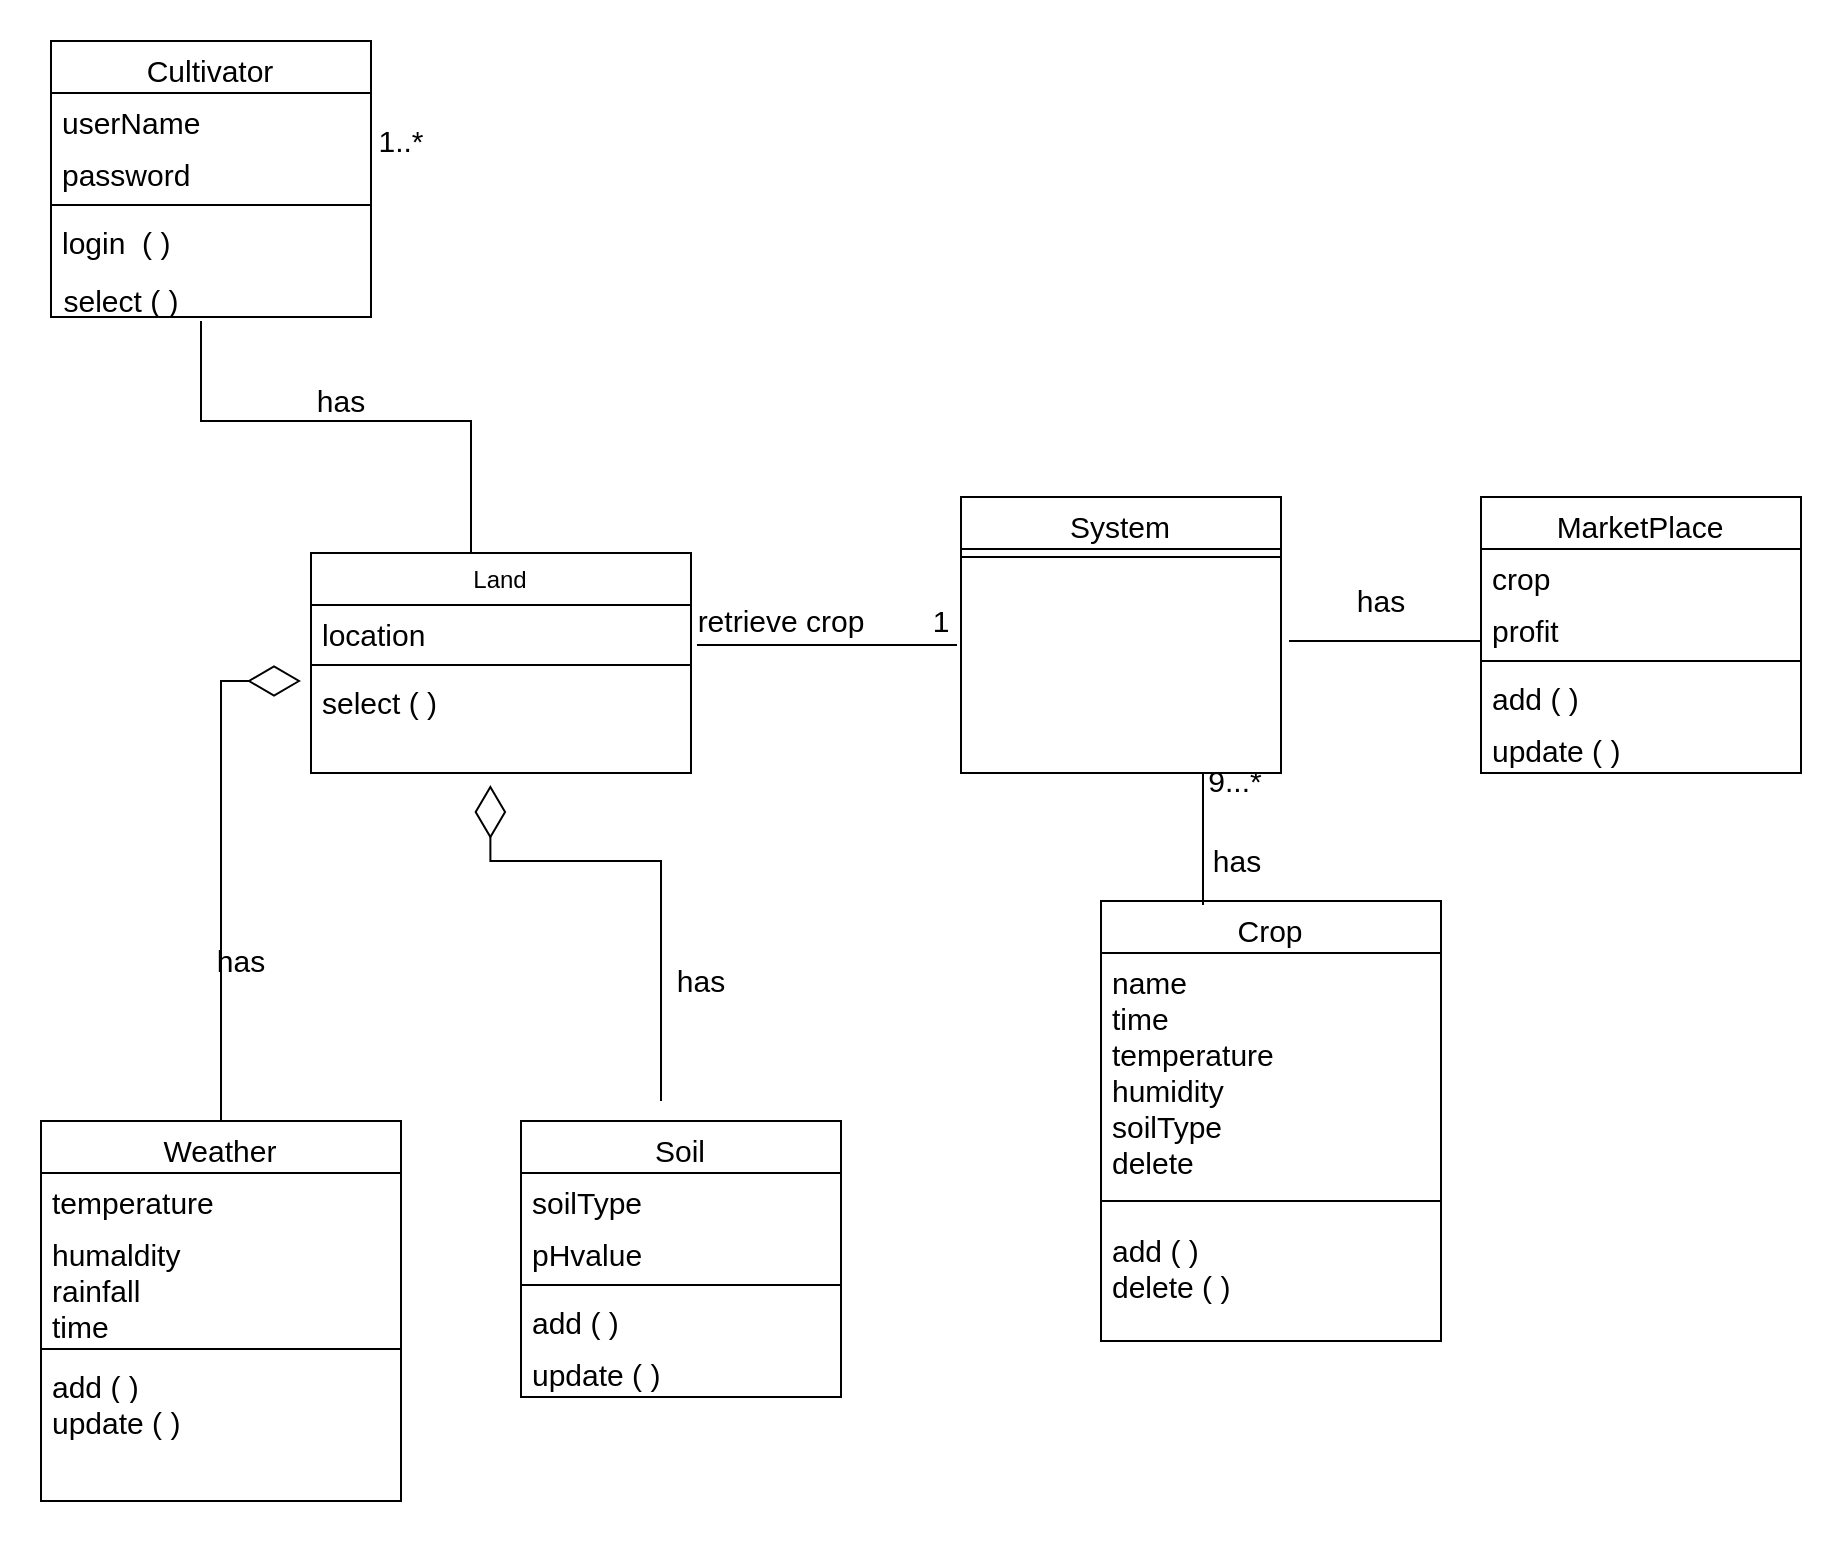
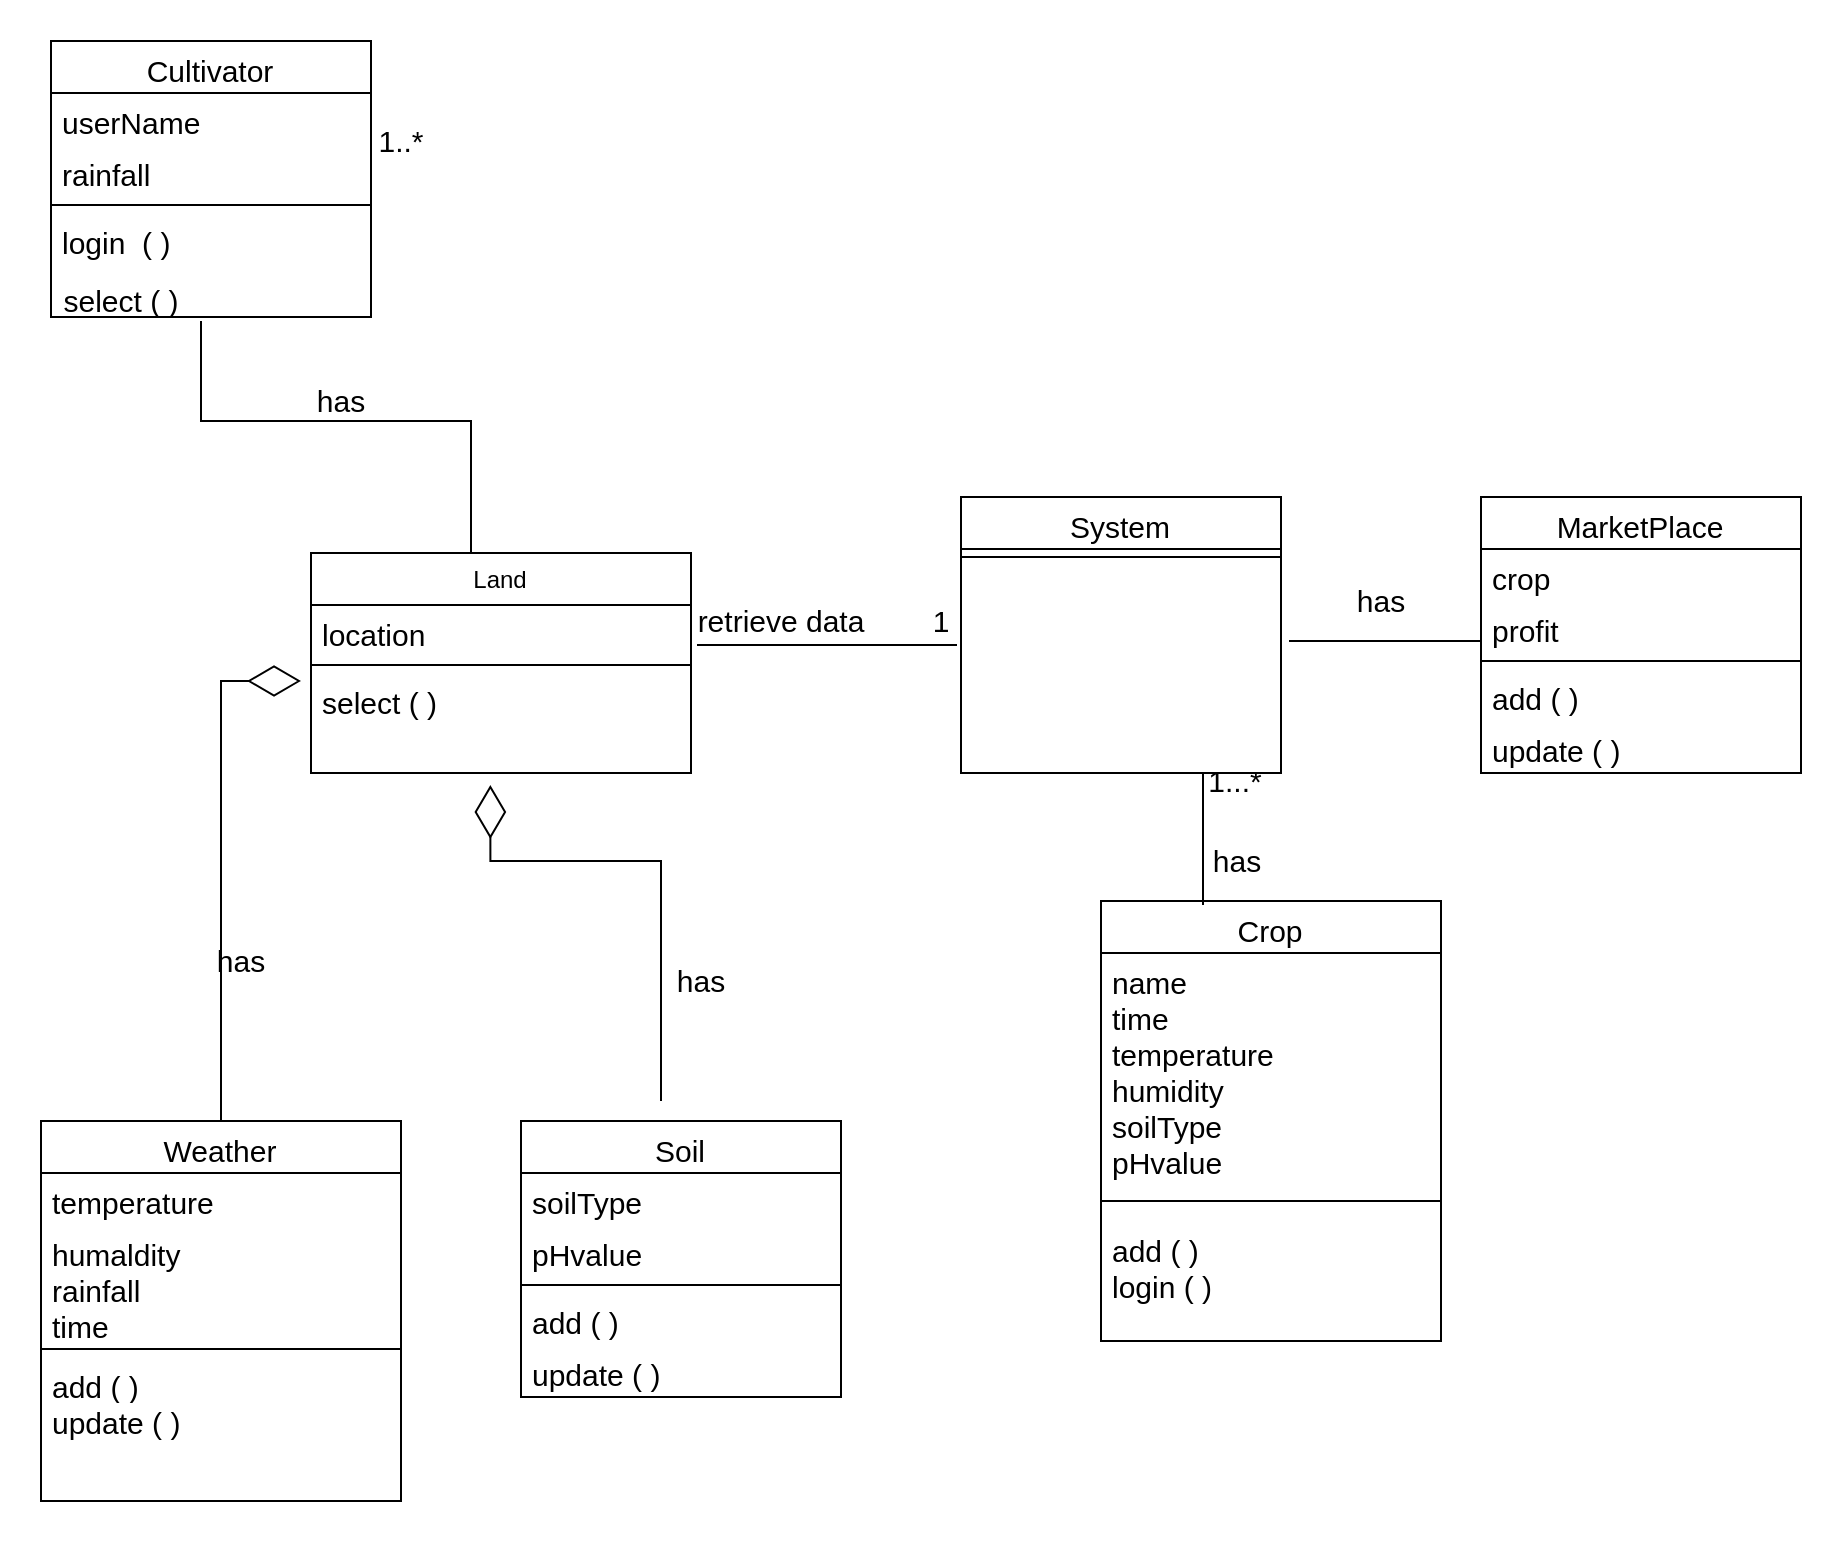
node "password": label "password" -> "rainfall"
node "retrieve crop": label "retrieve crop" -> "retrieve data"
node "9...*": label "9...*" -> "1...*"
node "name time temperature humidity soilType delete": label "name time temperature humidity soilType delete" -> "name time temperature humidity soilType pHvalue"
node "add ( ) delete ( )": label "add ( ) delete ( )" -> "add ( ) login ( )"
